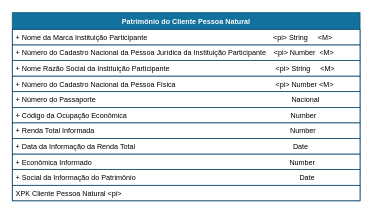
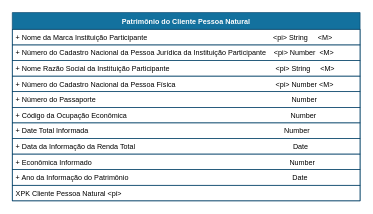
node "+ Número do Passaporte Nacional": label "+ Número do Passaporte Nacional" -> "+ Número do Passaporte Number"
node "+ Renda Total Informada Number": label "+ Renda Total Informada Number" -> "+ Date Total Informada Number"
node "+ Social da Informação do Patrimônio Date": label "+ Social da Informação do Patrimônio Date" -> "+ Ano da Informação do Patrimônio Date"
